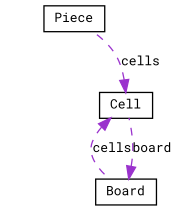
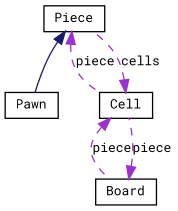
edge "Cell" -> "Piece": added, label "piece"
node "Pawn": added
edge "Board" -> "Cell": label "cells" -> "piece"
edge "Cell" -> "Board": label "board" -> "piece"
